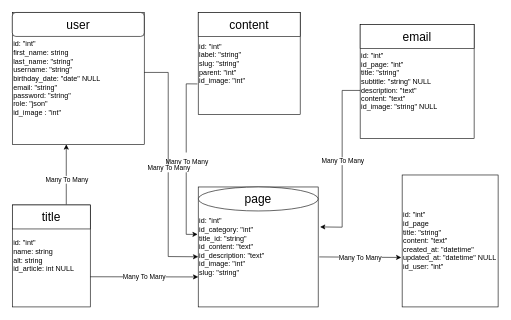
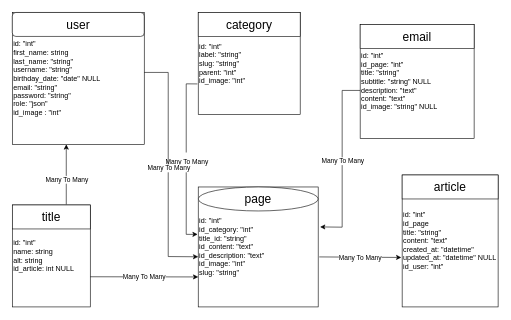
node "content": label "content" -> "category"
node "article": added
